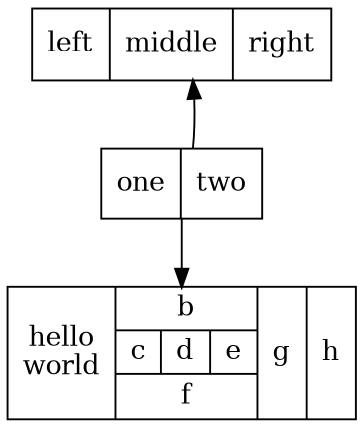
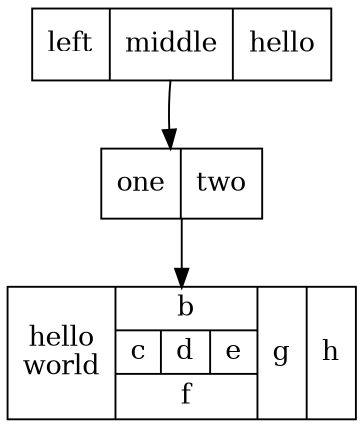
node "left": text "right" -> "hello"
edge "one" -> "left": reversed
